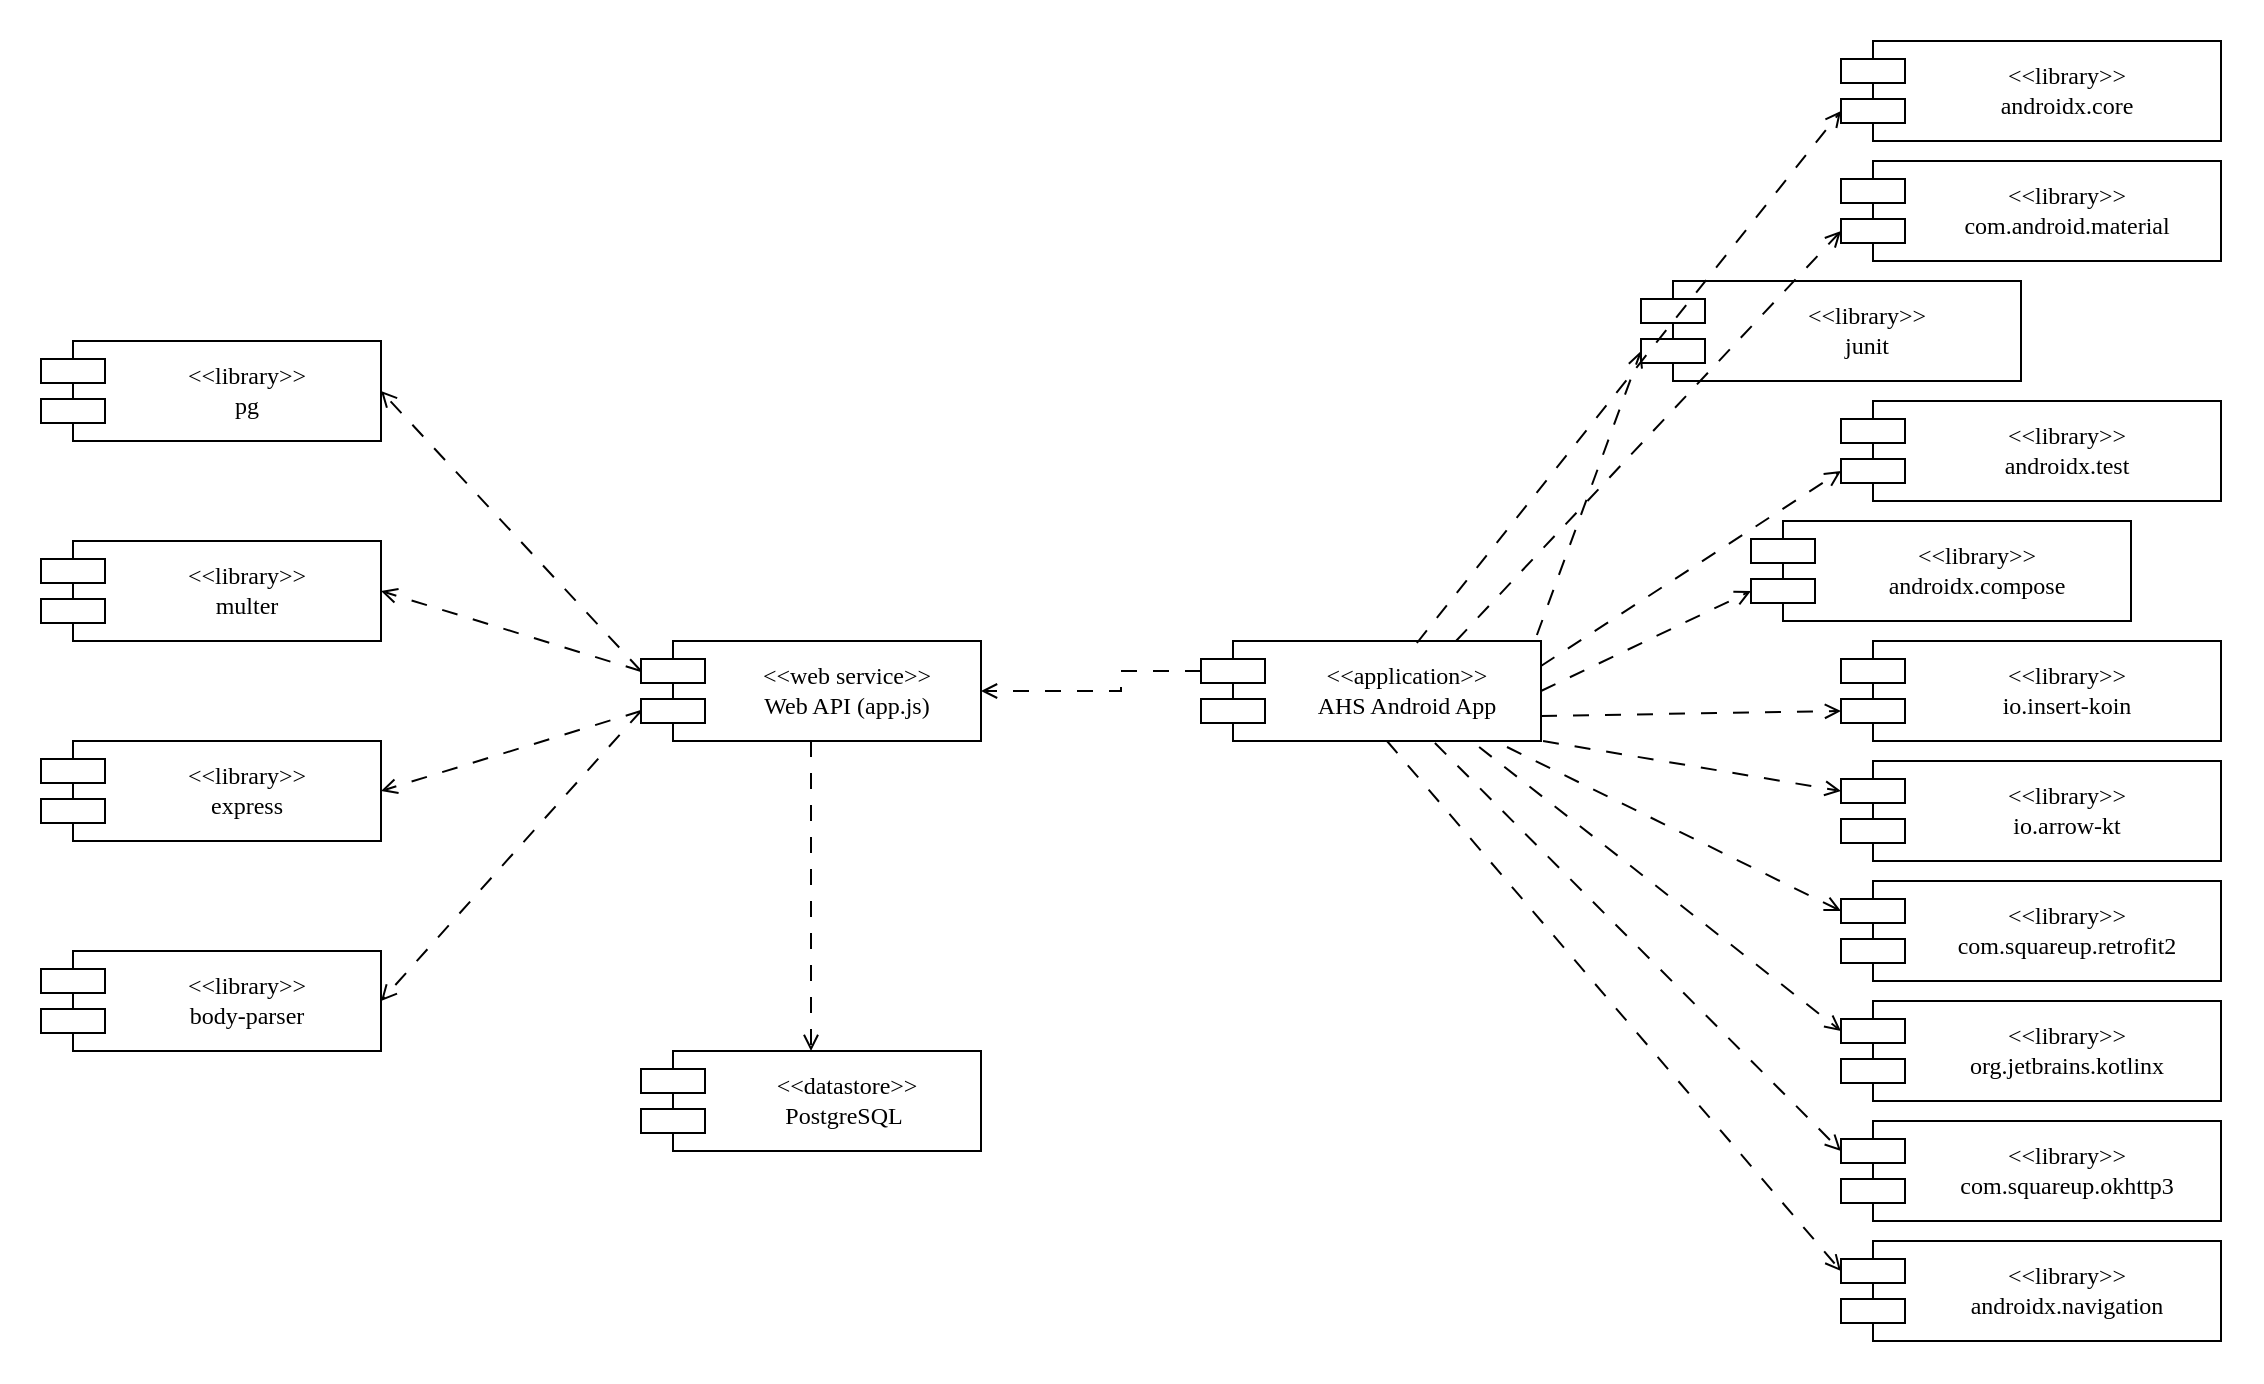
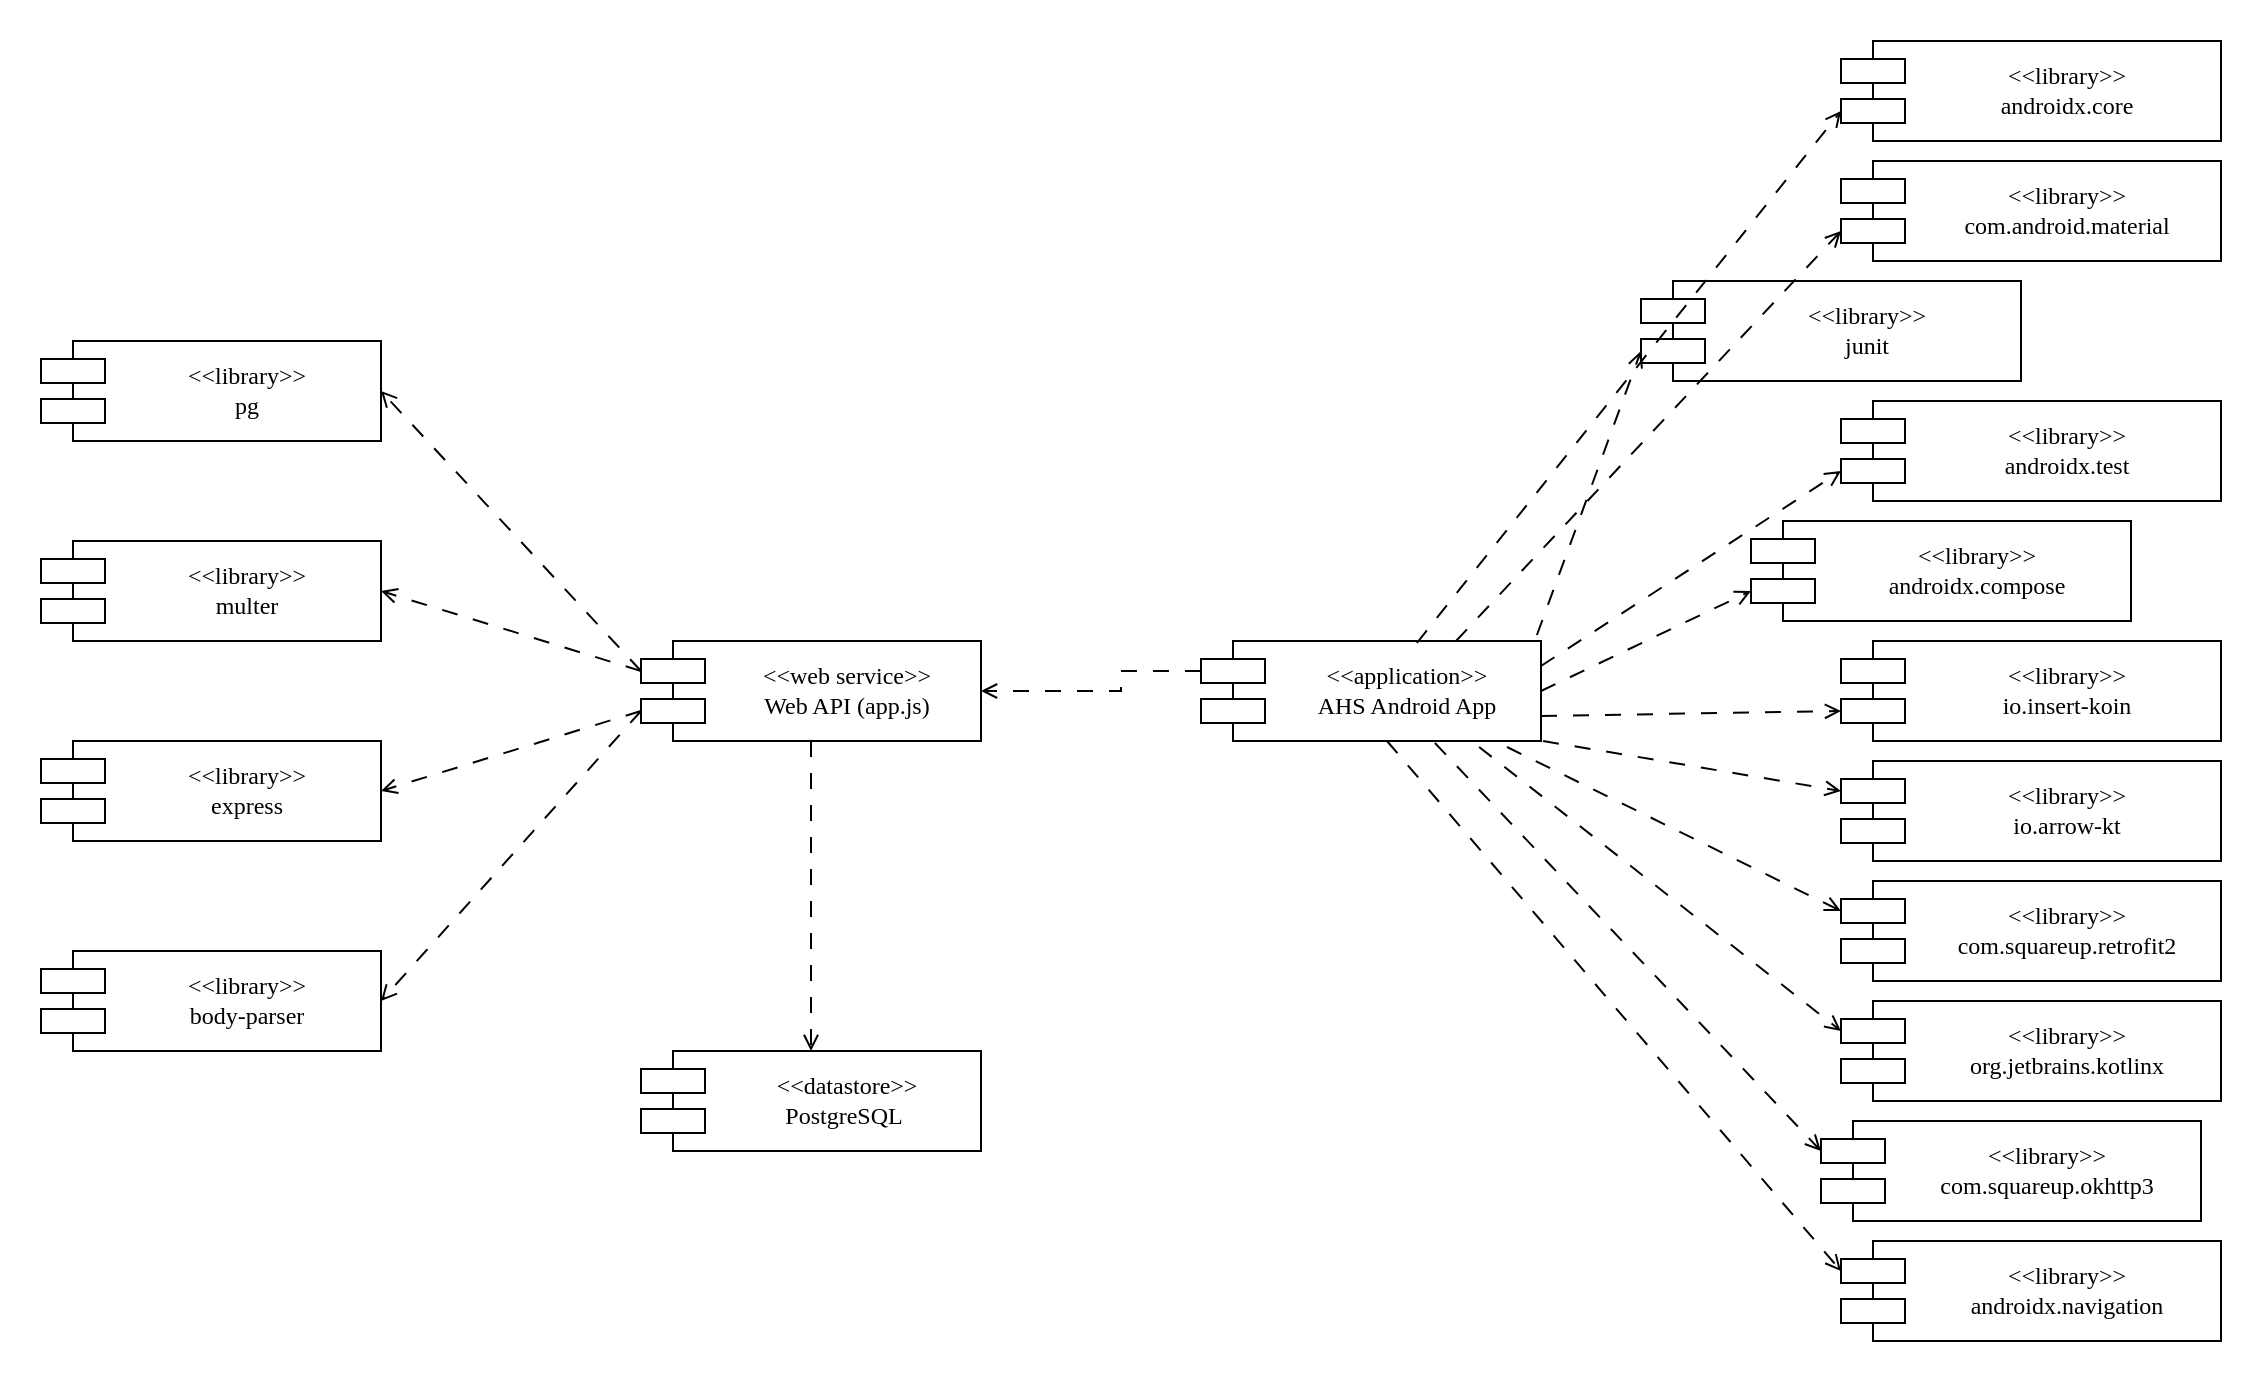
node "<<library>> com.squareup.okhttp3": moved (2031, 1171) -> (2011, 1171)
